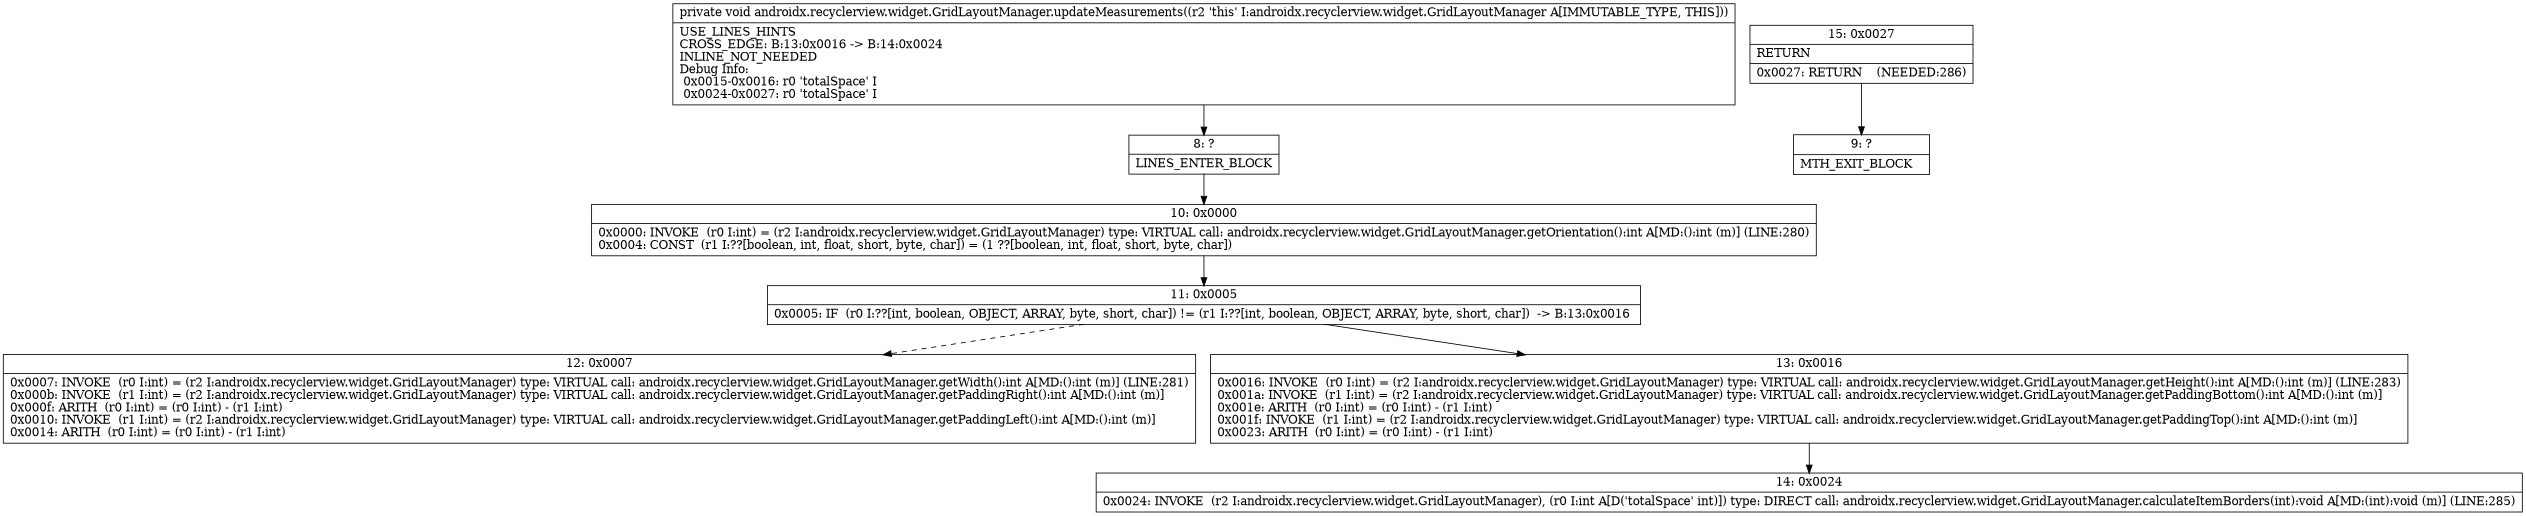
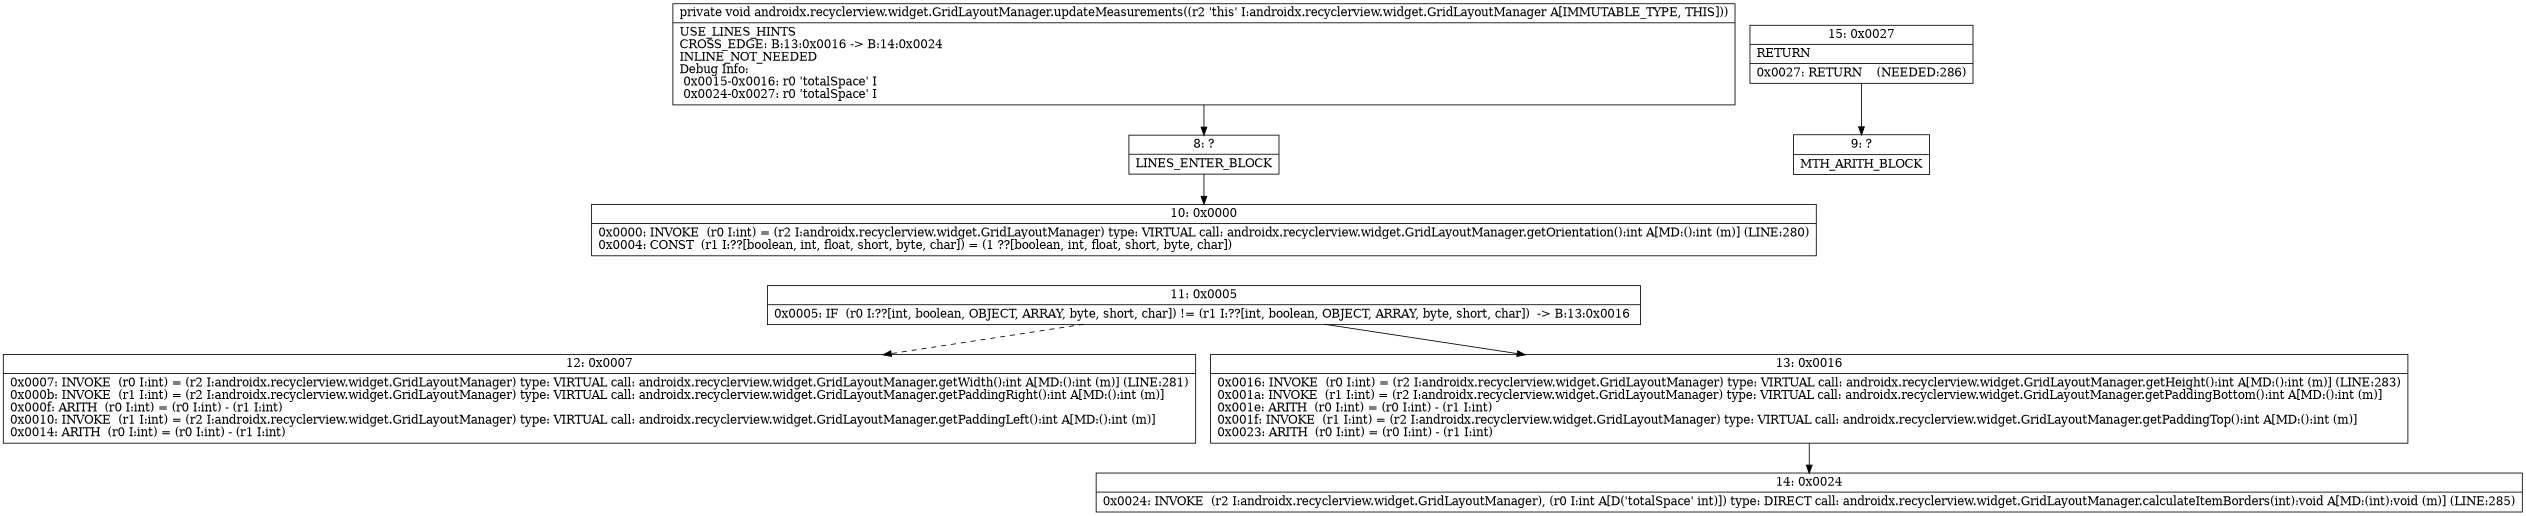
node "9: ?": text "MTH_EXIT_BLOCK" -> "MTH_ARITH_BLOCK"
edge "10: 0x0000" -> "11: 0x0005": removed
